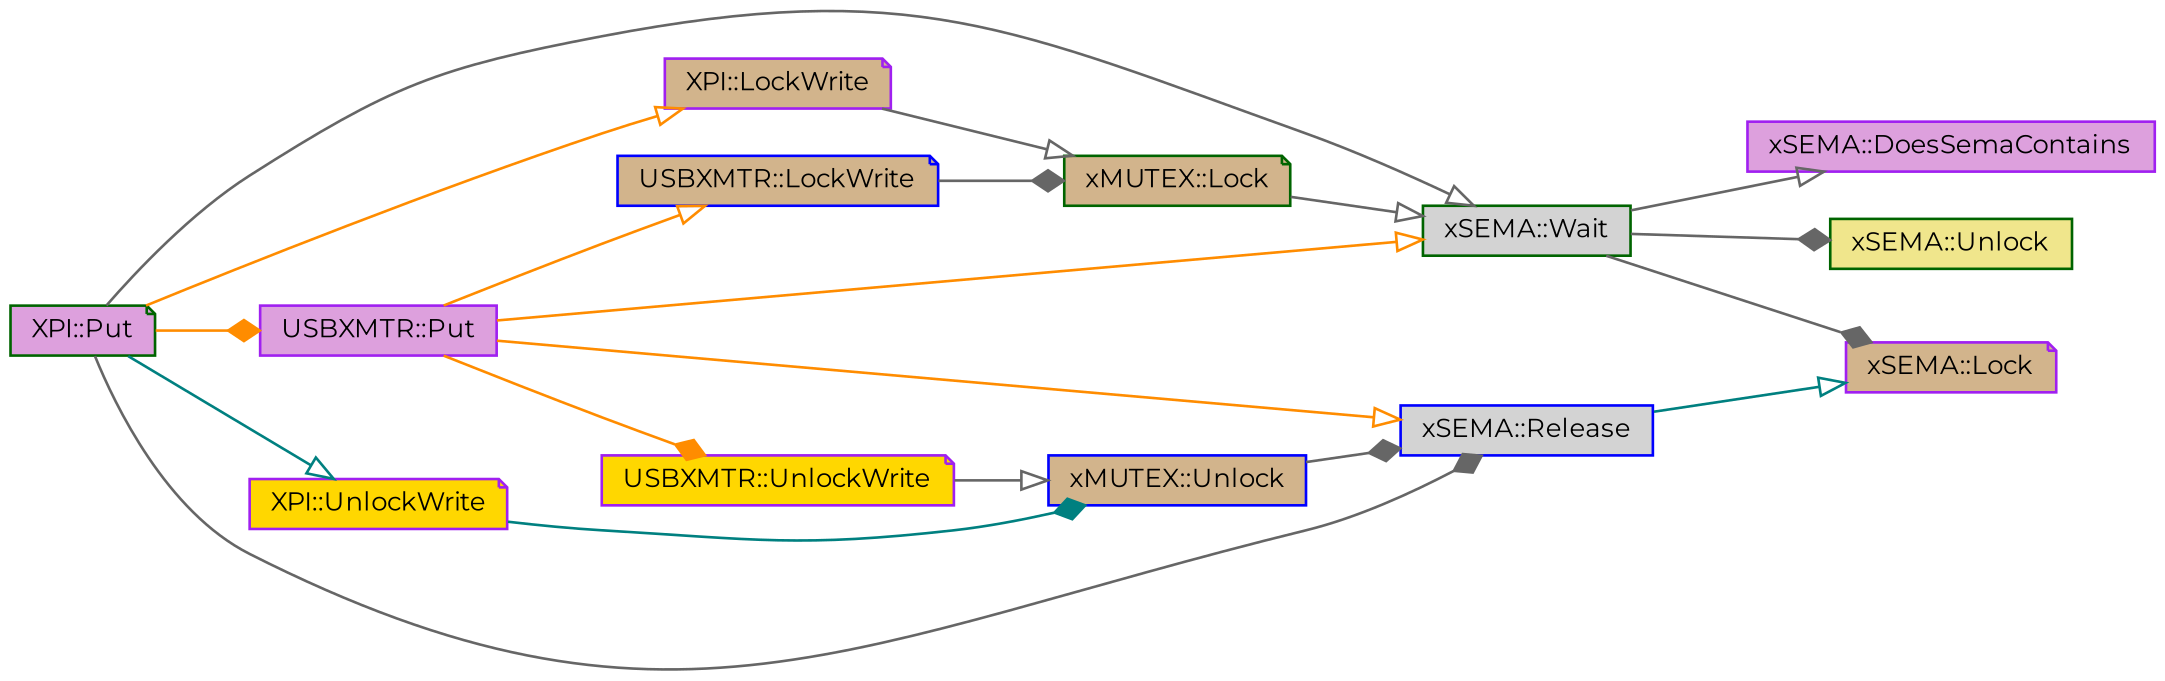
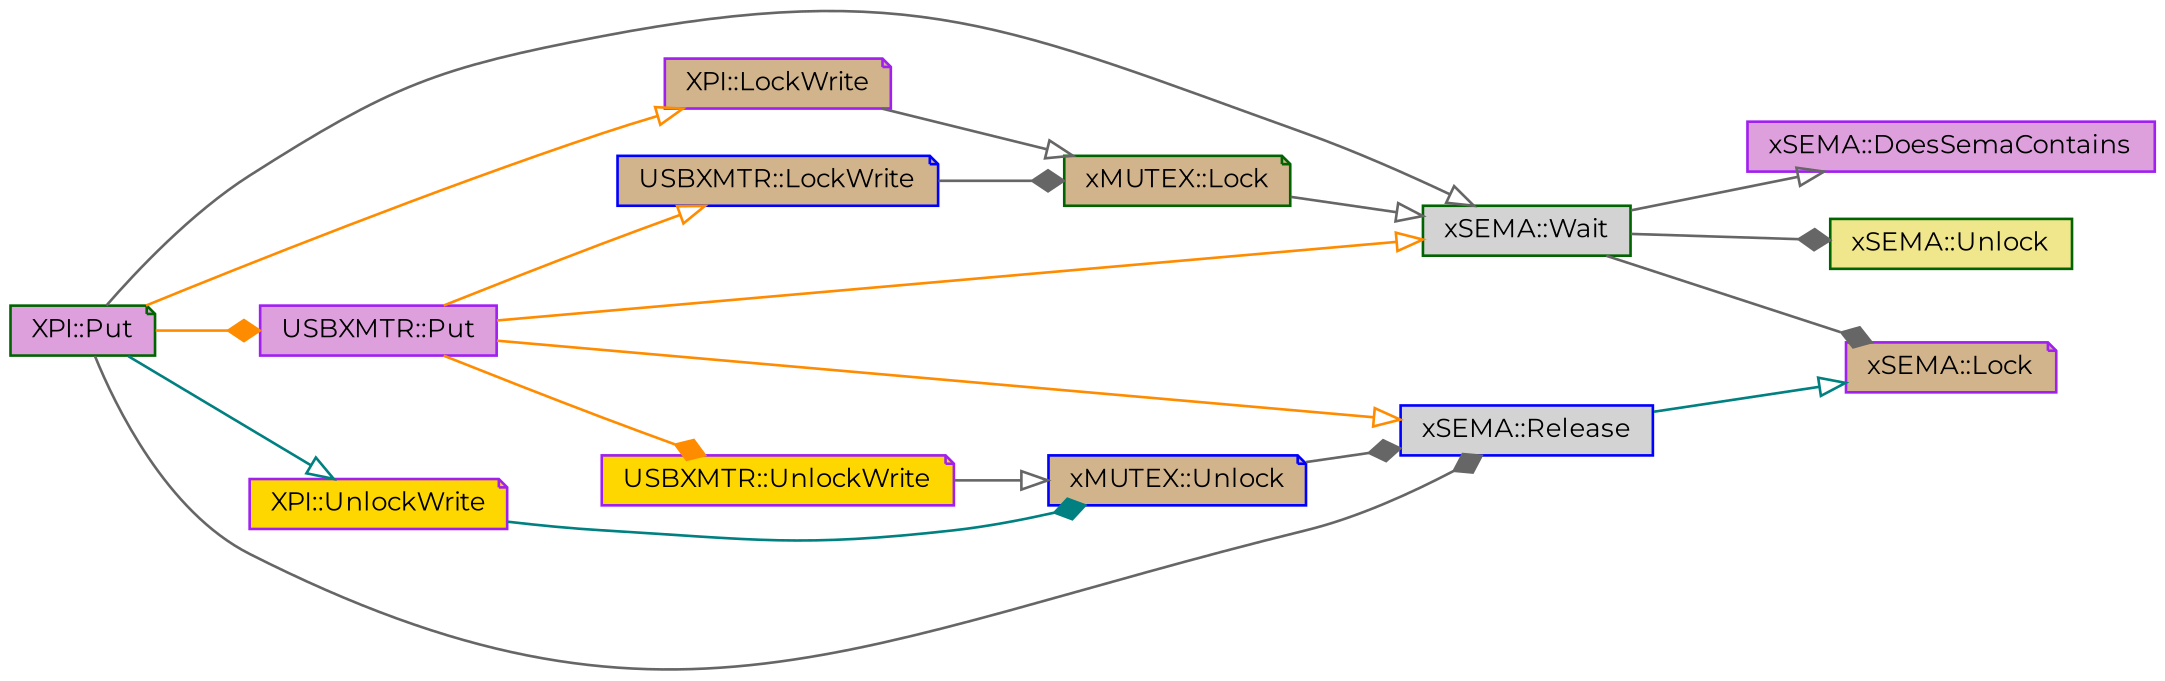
node "xMUTEX::Unlock": shape box -> note
